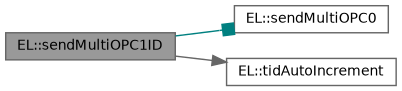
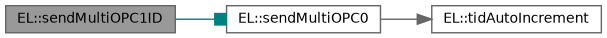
edge "EL::sendMultiOPC1ID" -> "EL::tidAutoIncrement": now "EL::sendMultiOPC0" -> "EL::tidAutoIncrement"
